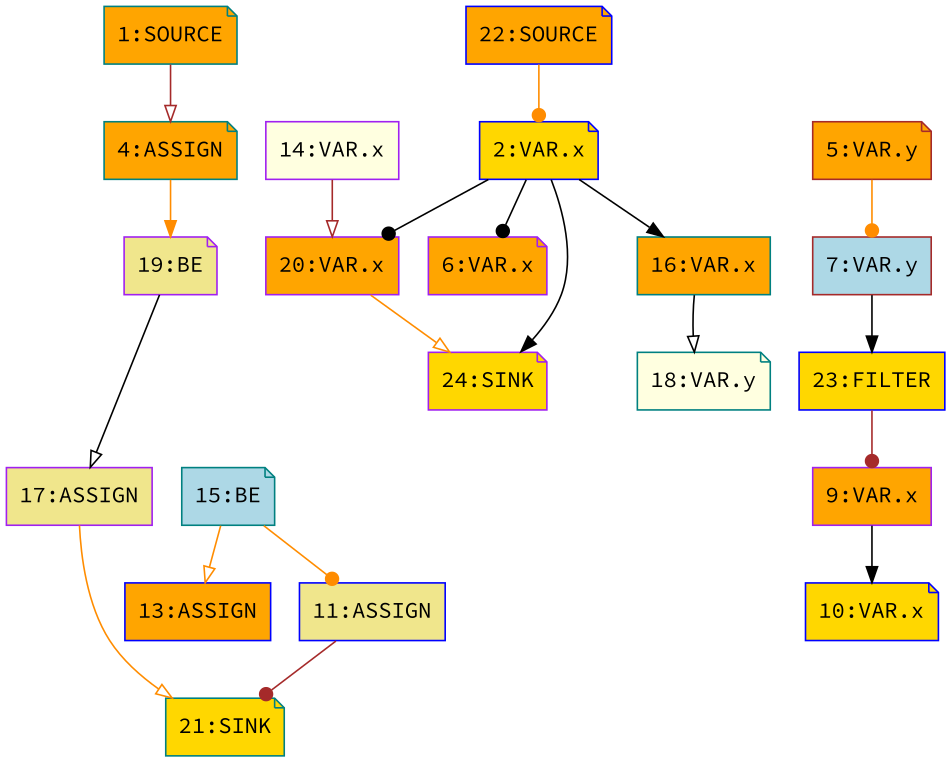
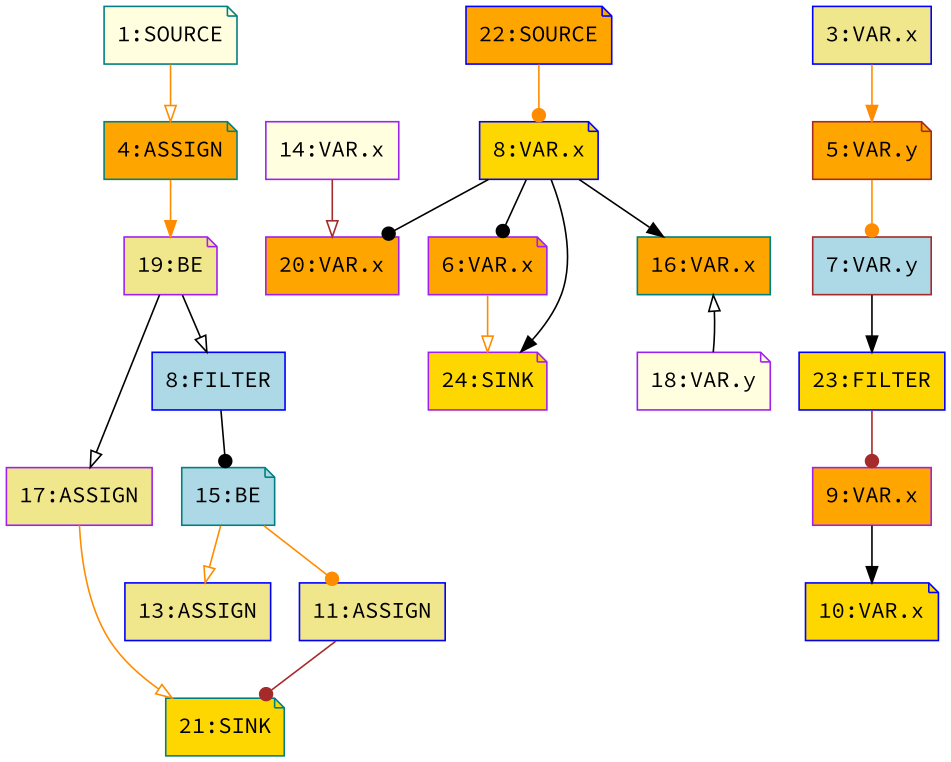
node "1:SOURCE": fillcolor orange -> lightyellow
node "3:VAR.x": added
edge "1:SOURCE" -> "4:ASSIGN": color brown -> darkorange
node "2:VAR.x": label "2:VAR.x" -> "8:VAR.x"
edge "16:VAR.x" -> "18:VAR.y": reversed
edge "20:VAR.x" -> "24:SINK": now "6:VAR.x" -> "24:SINK"
node "8:FILTER": added
node "18:VAR.y": color teal -> purple
node "13:ASSIGN": fillcolor orange -> khaki
